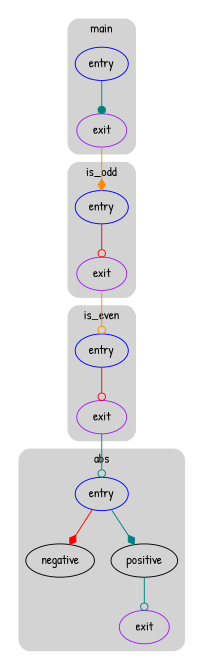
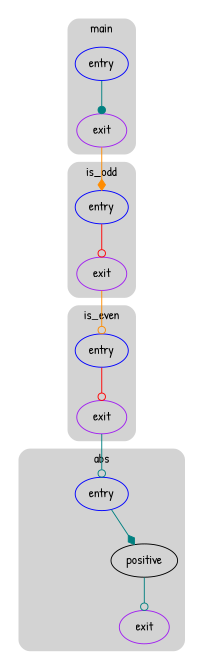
node "negative": removed
